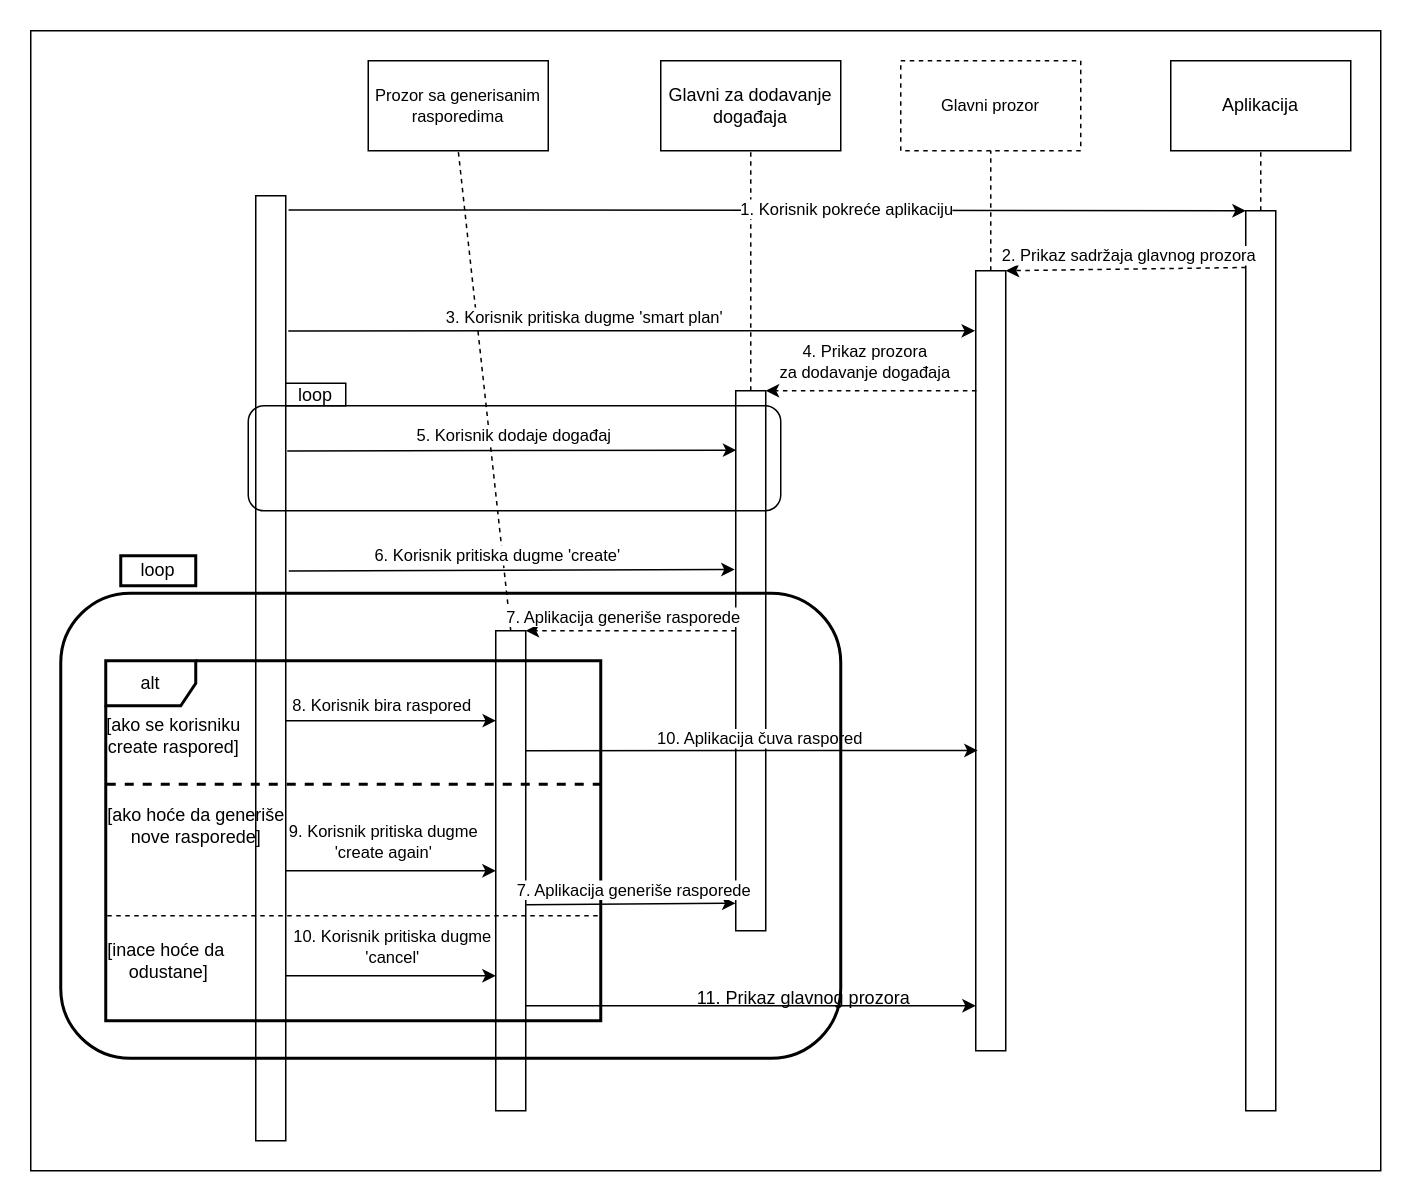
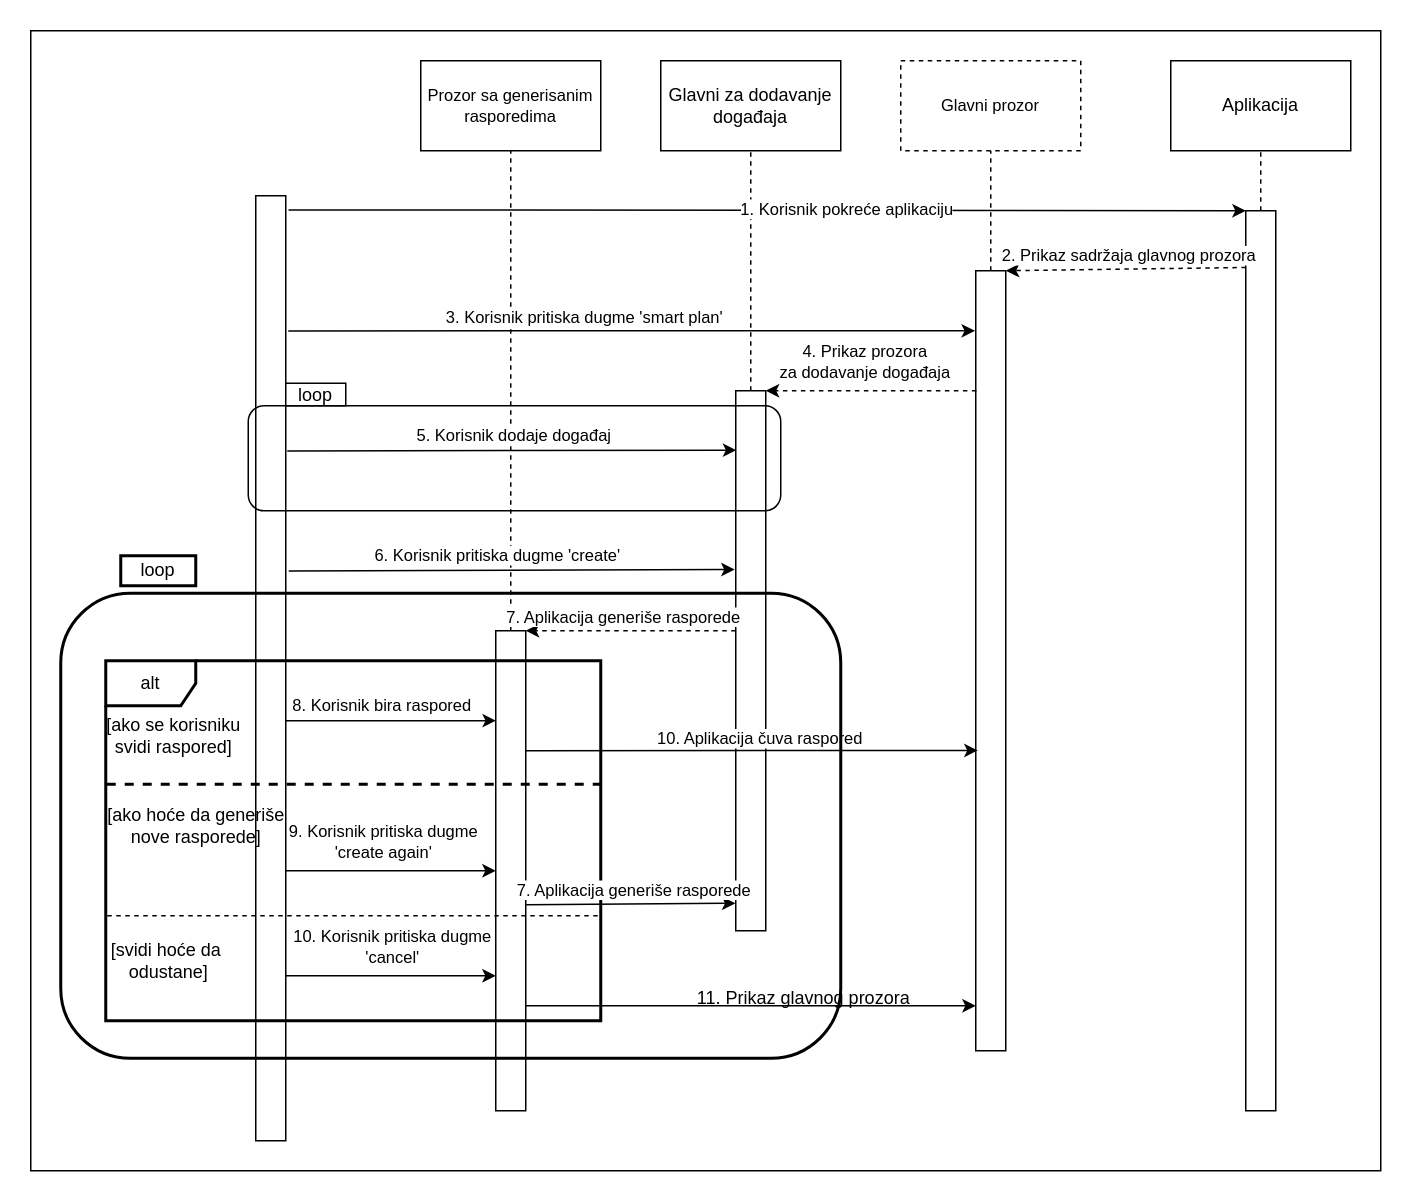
node "Prozor sa generisanim rasporedima": moved (458, 106) -> (511, 106)
node "[ako se korisniku create raspored]": label "[ako se korisniku create raspored]" -> "[ako se korisniku svidi raspored]"
node "[inace hoće da odustane]": label "[inace hoće da odustane]" -> "[svidi hoće da odustane]"
